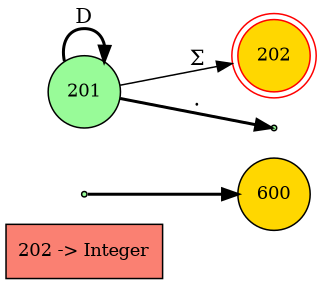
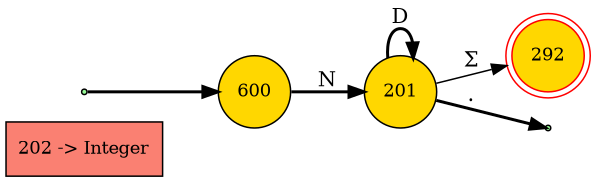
node "202": label "202" -> "292"
node "201": fillcolor palegreen -> gold
edge "600" -> "201": added, label "N"
